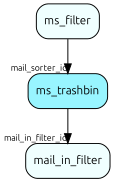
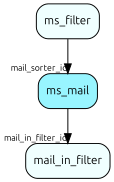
node "ms_trashbin": label "ms_trashbin" -> "ms_mail"
